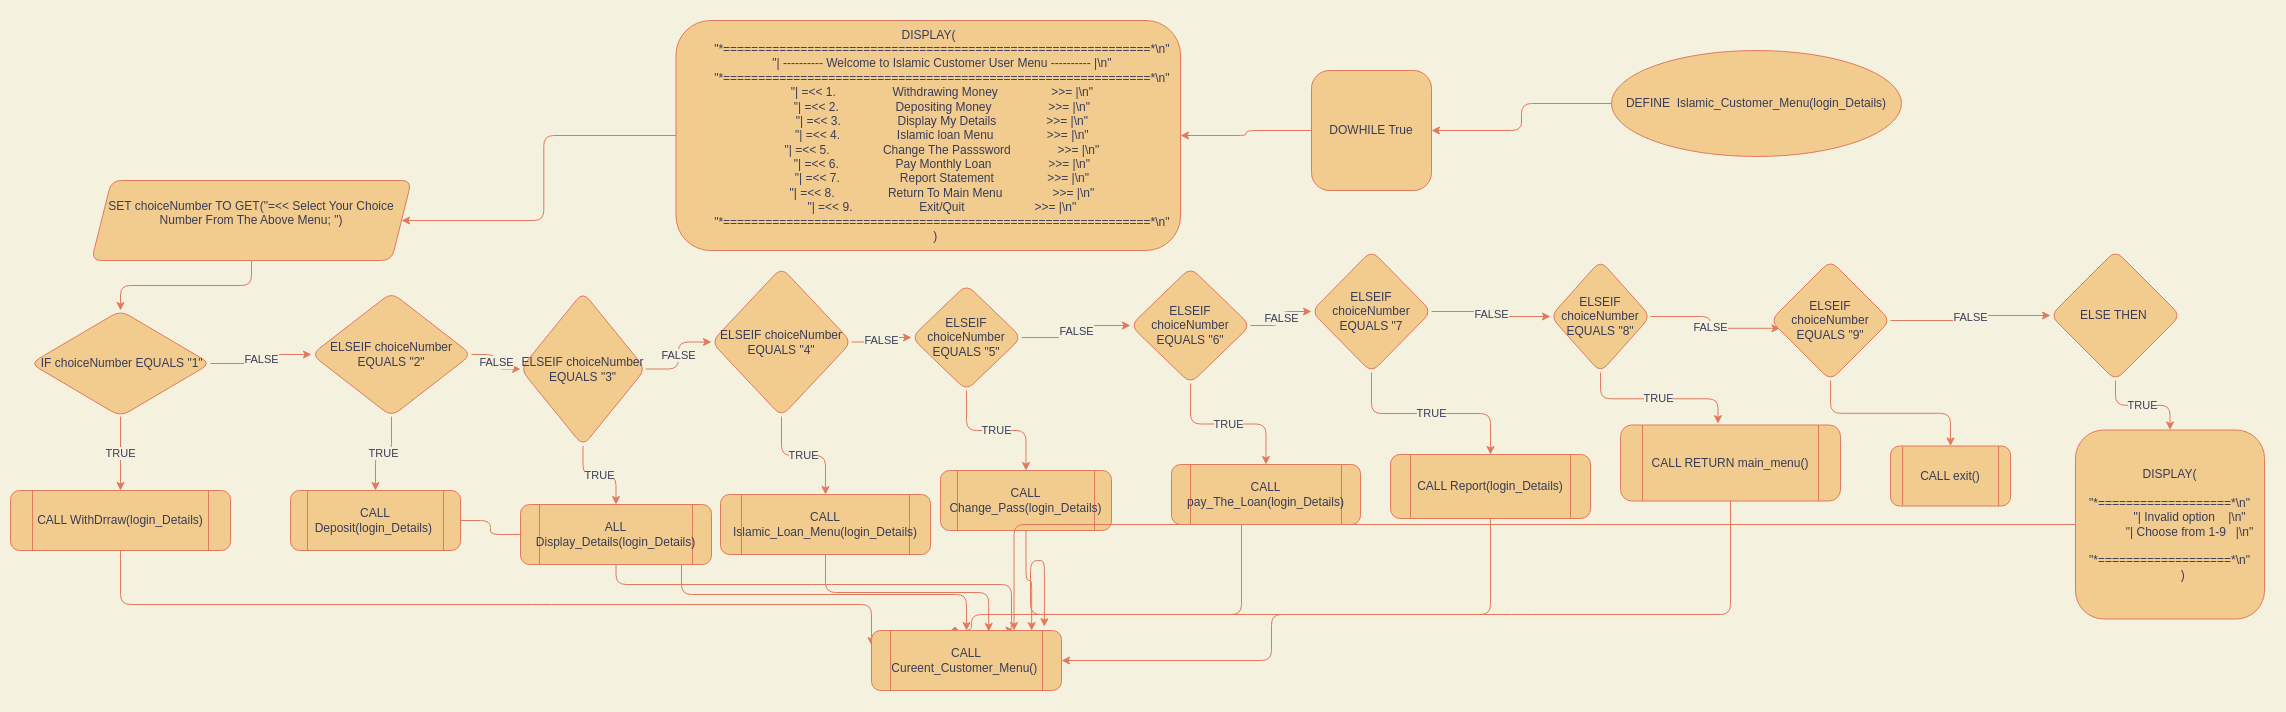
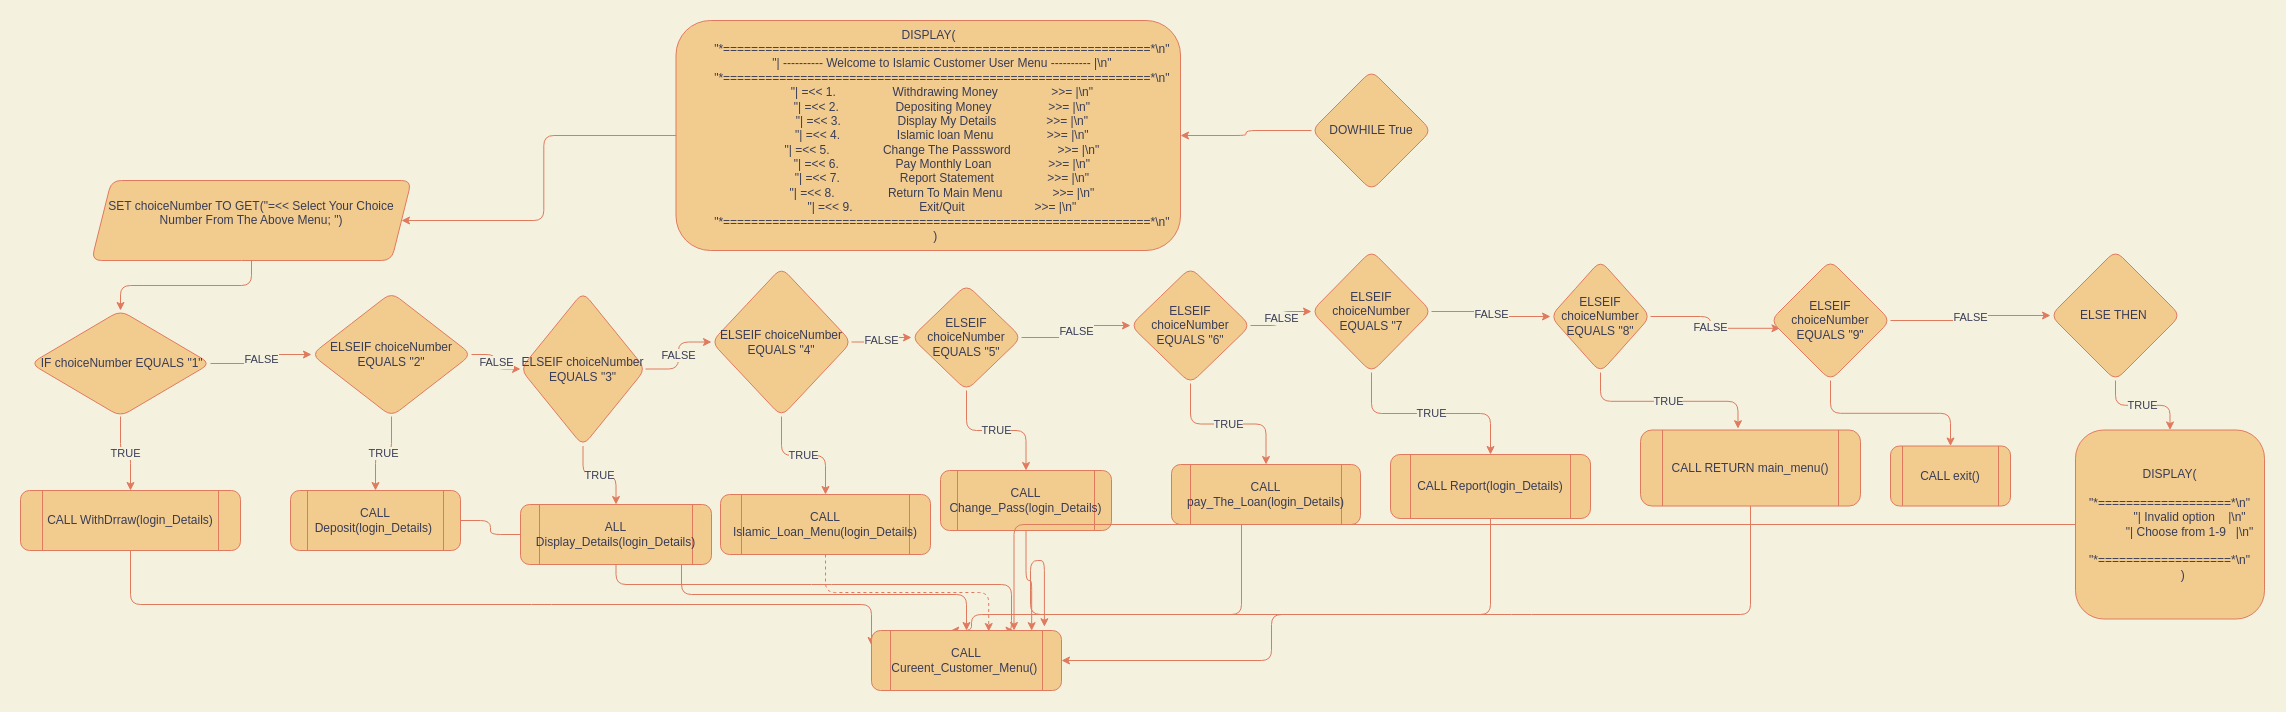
node "DEFINE Islamic_Customer_Menu(login_Details)": removed
edge "DEFINE Islamic_Customer_Menu(login_Details)" -> "DOWHILE True": removed
node "DOWHILE True": shape rounded rectangle -> diamond
node "CALL RETURN main_menu()": moved (1731, 463) -> (1751, 468)
node "CALL WithDrraw(login_Details)": moved (121, 521) -> (131, 521)
edge "CALL Islamic_Loan_Menu(login_Details)" -> "CALL Cureent_Customer_Menu()": style solid -> dashed
edge "CALL Report(login_Details)" -> "CALL Cureent_Customer_Menu()": arrowhead diamond -> classic
